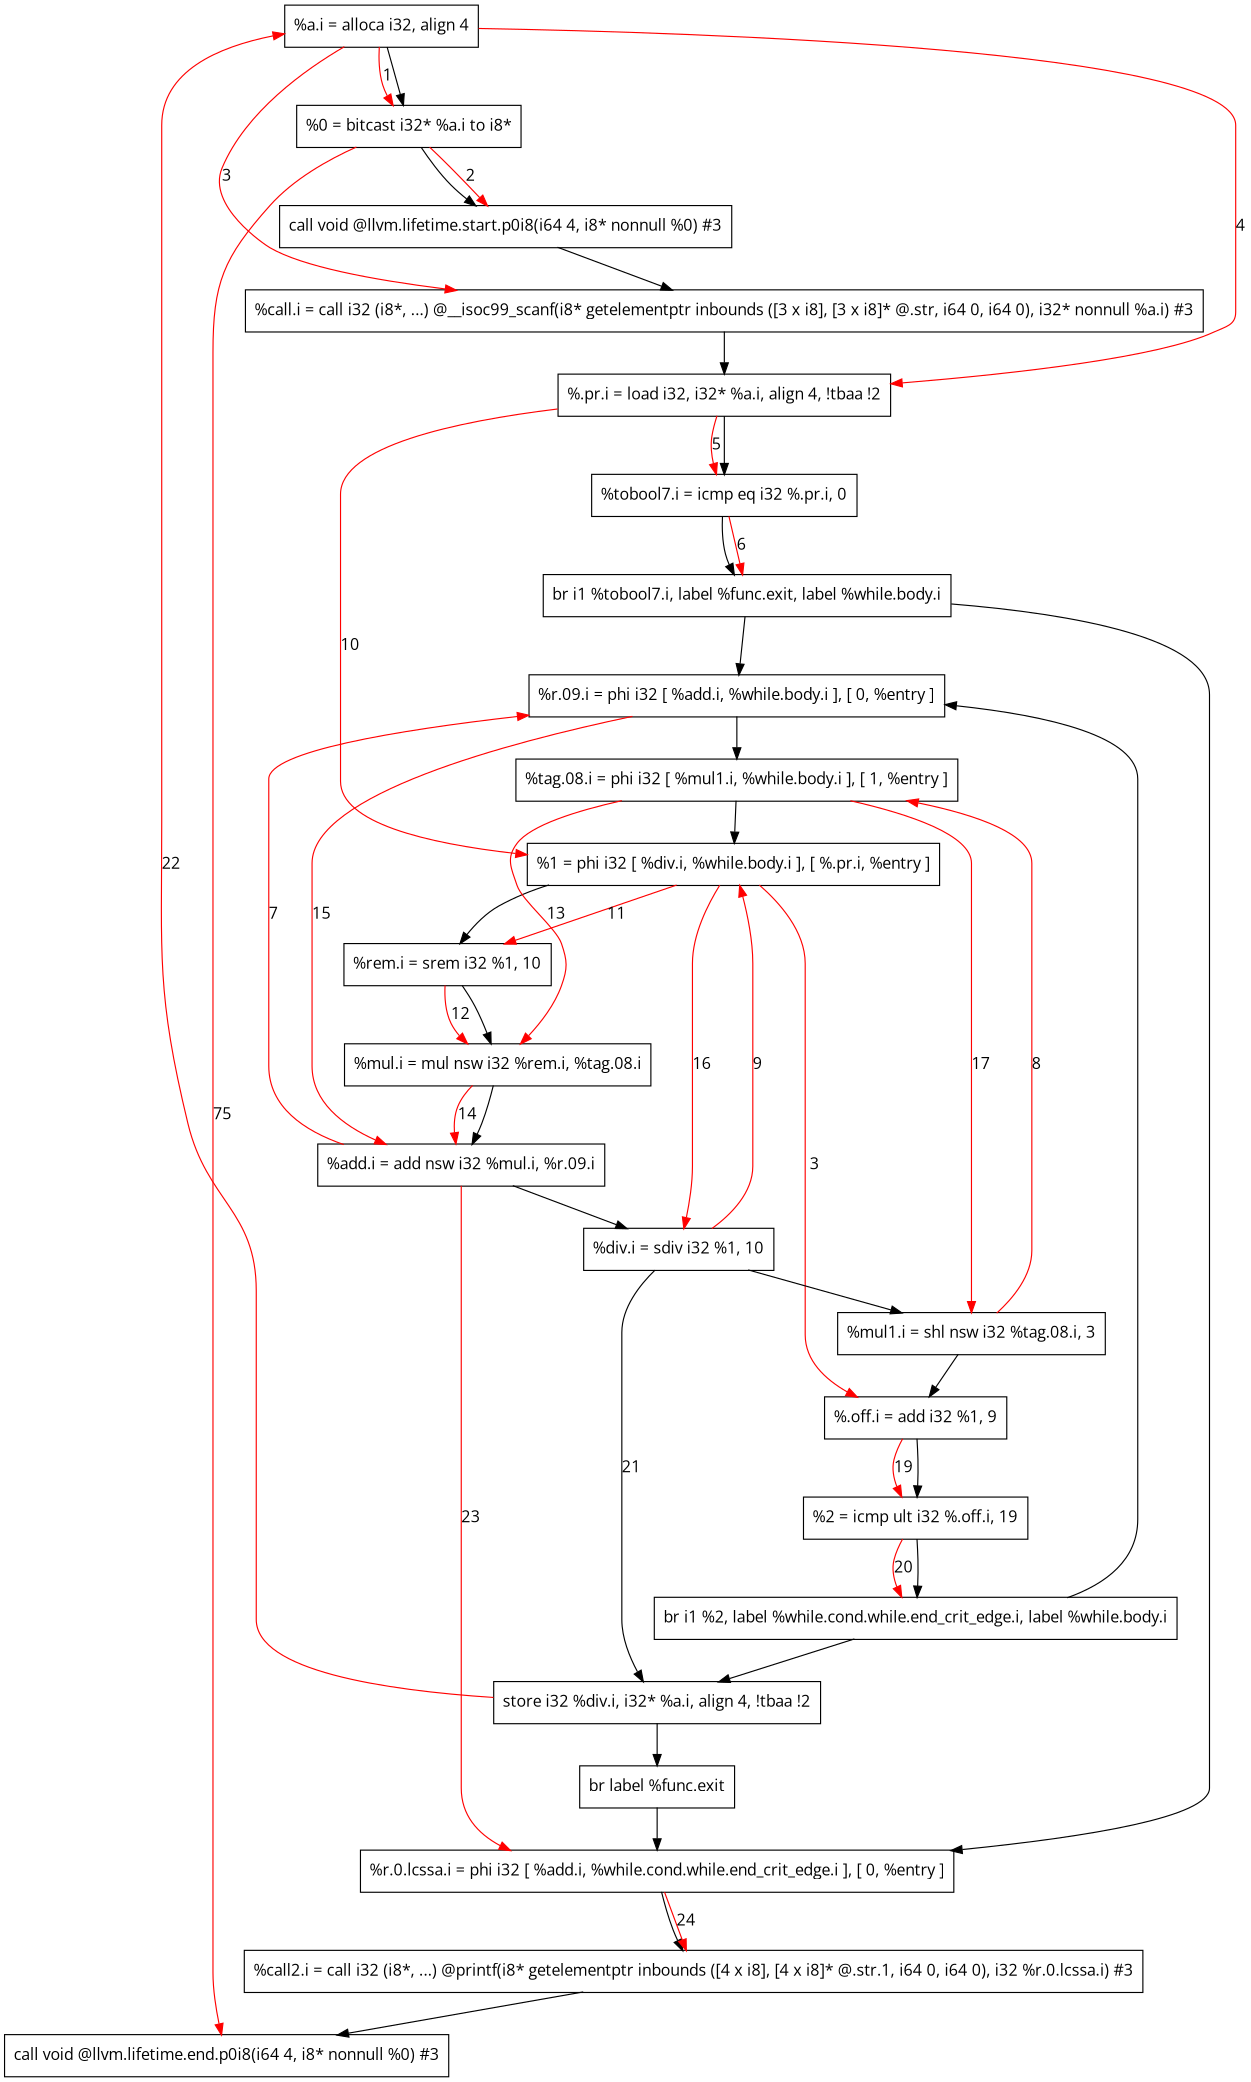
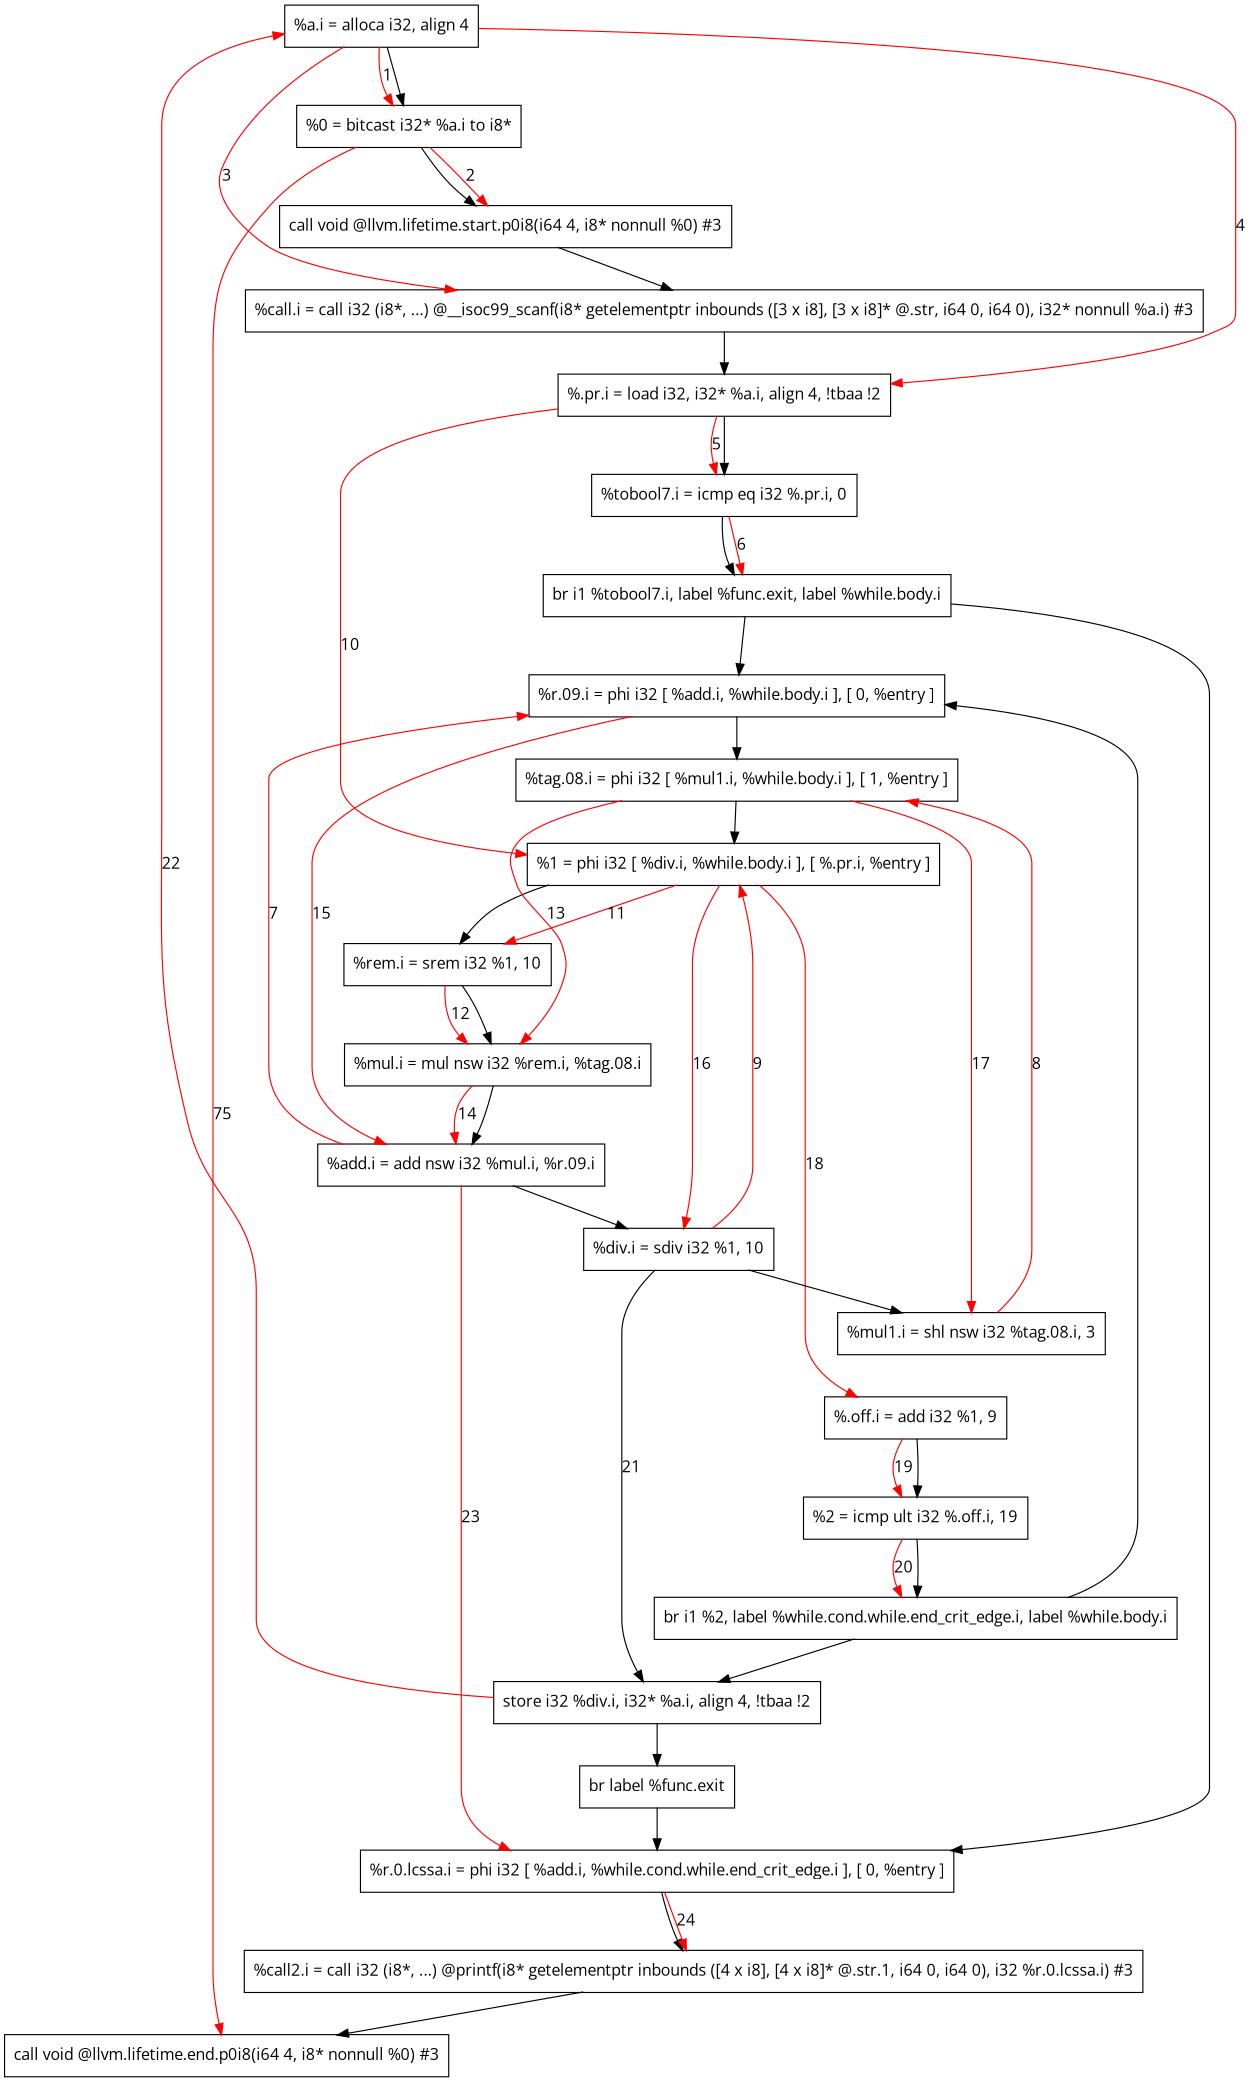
edge "%1 = phi i32 [ %div.i, %while.body.i ], [ %.pr.i, %entry ]" -> "%.off.i = add i32 %1, 9": label "3" -> "18"
edge "%mul1.i = shl nsw i32 %tag.08.i, 3" -> "%.off.i = add i32 %1, 9": removed
